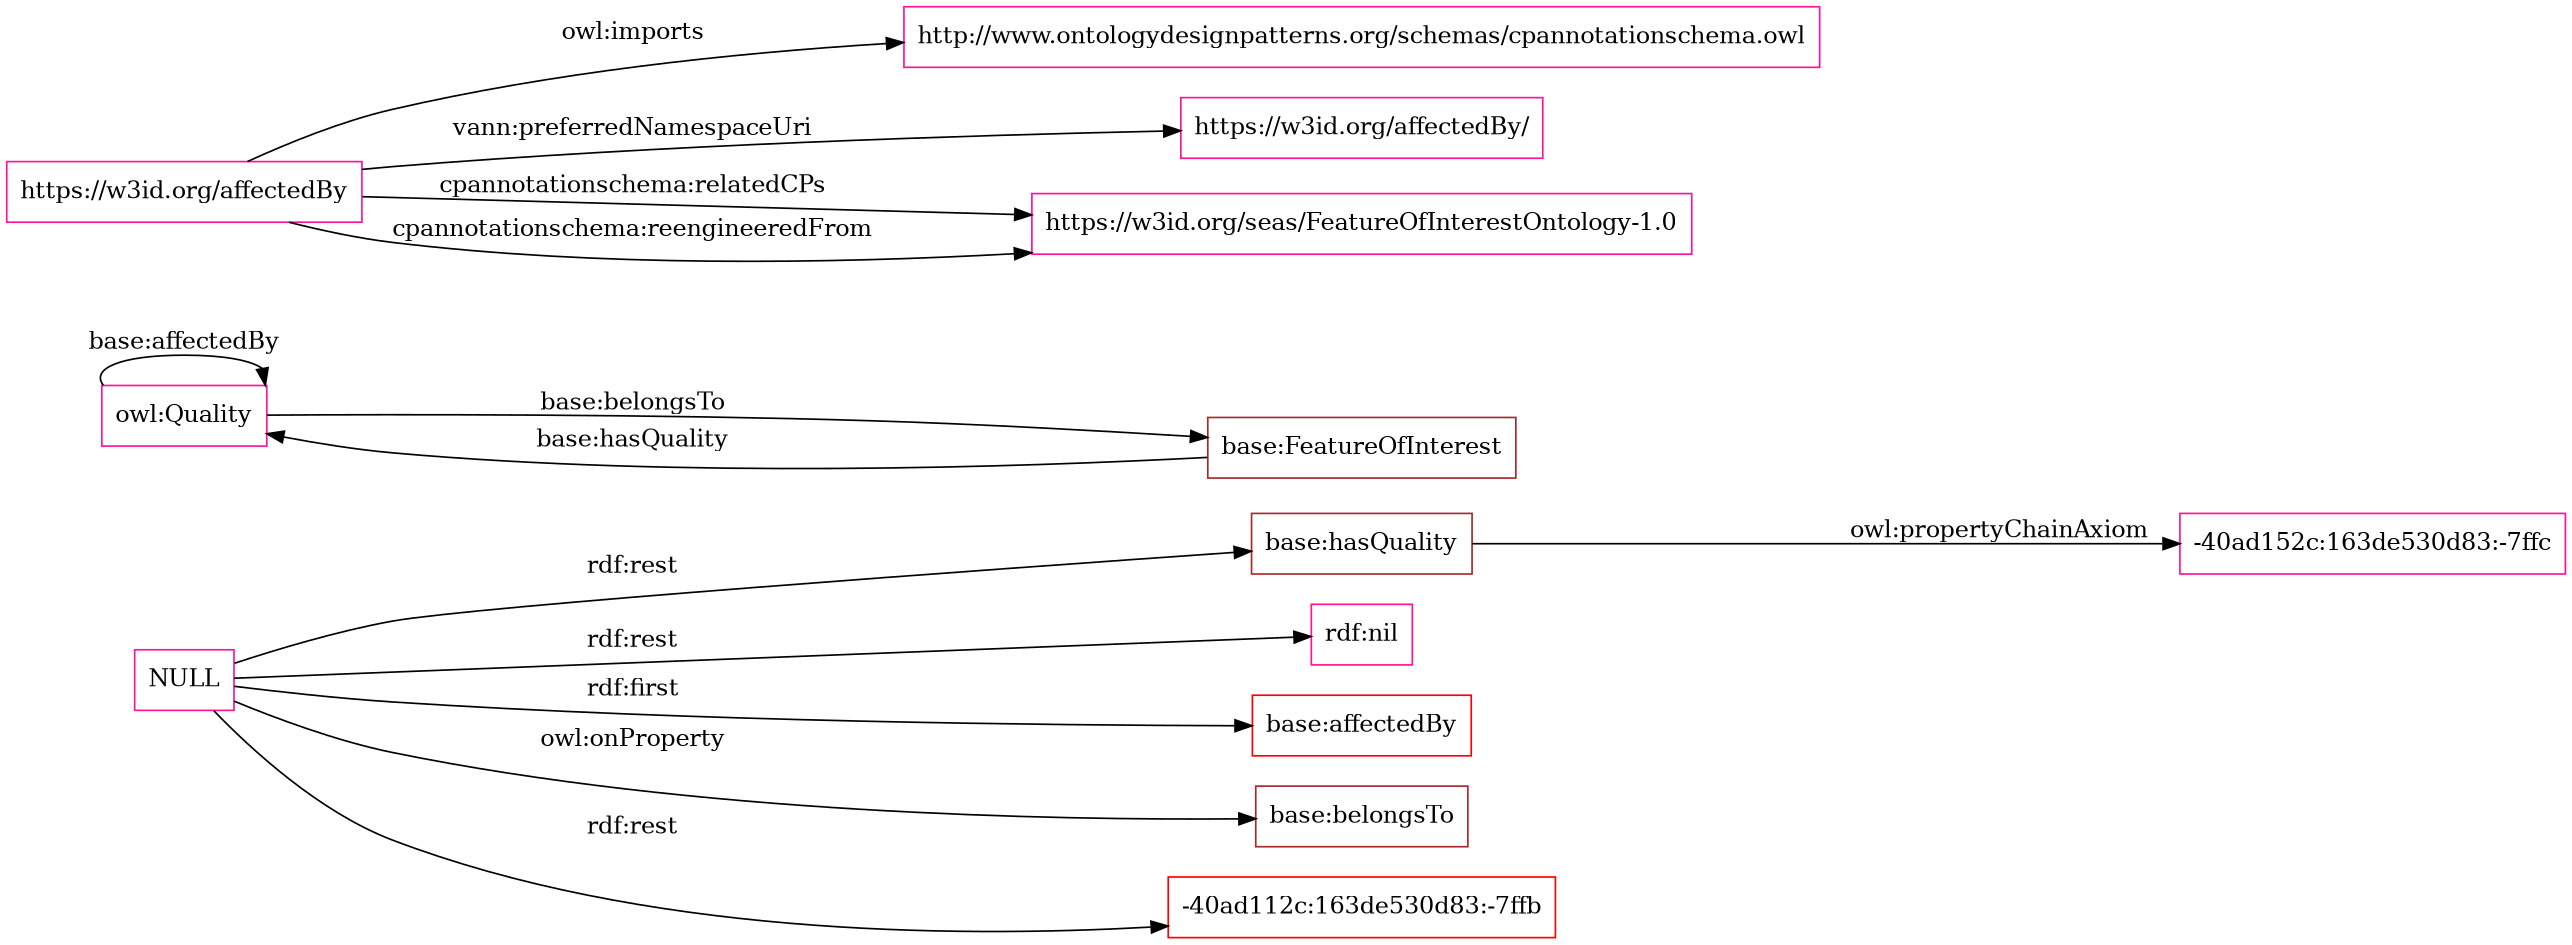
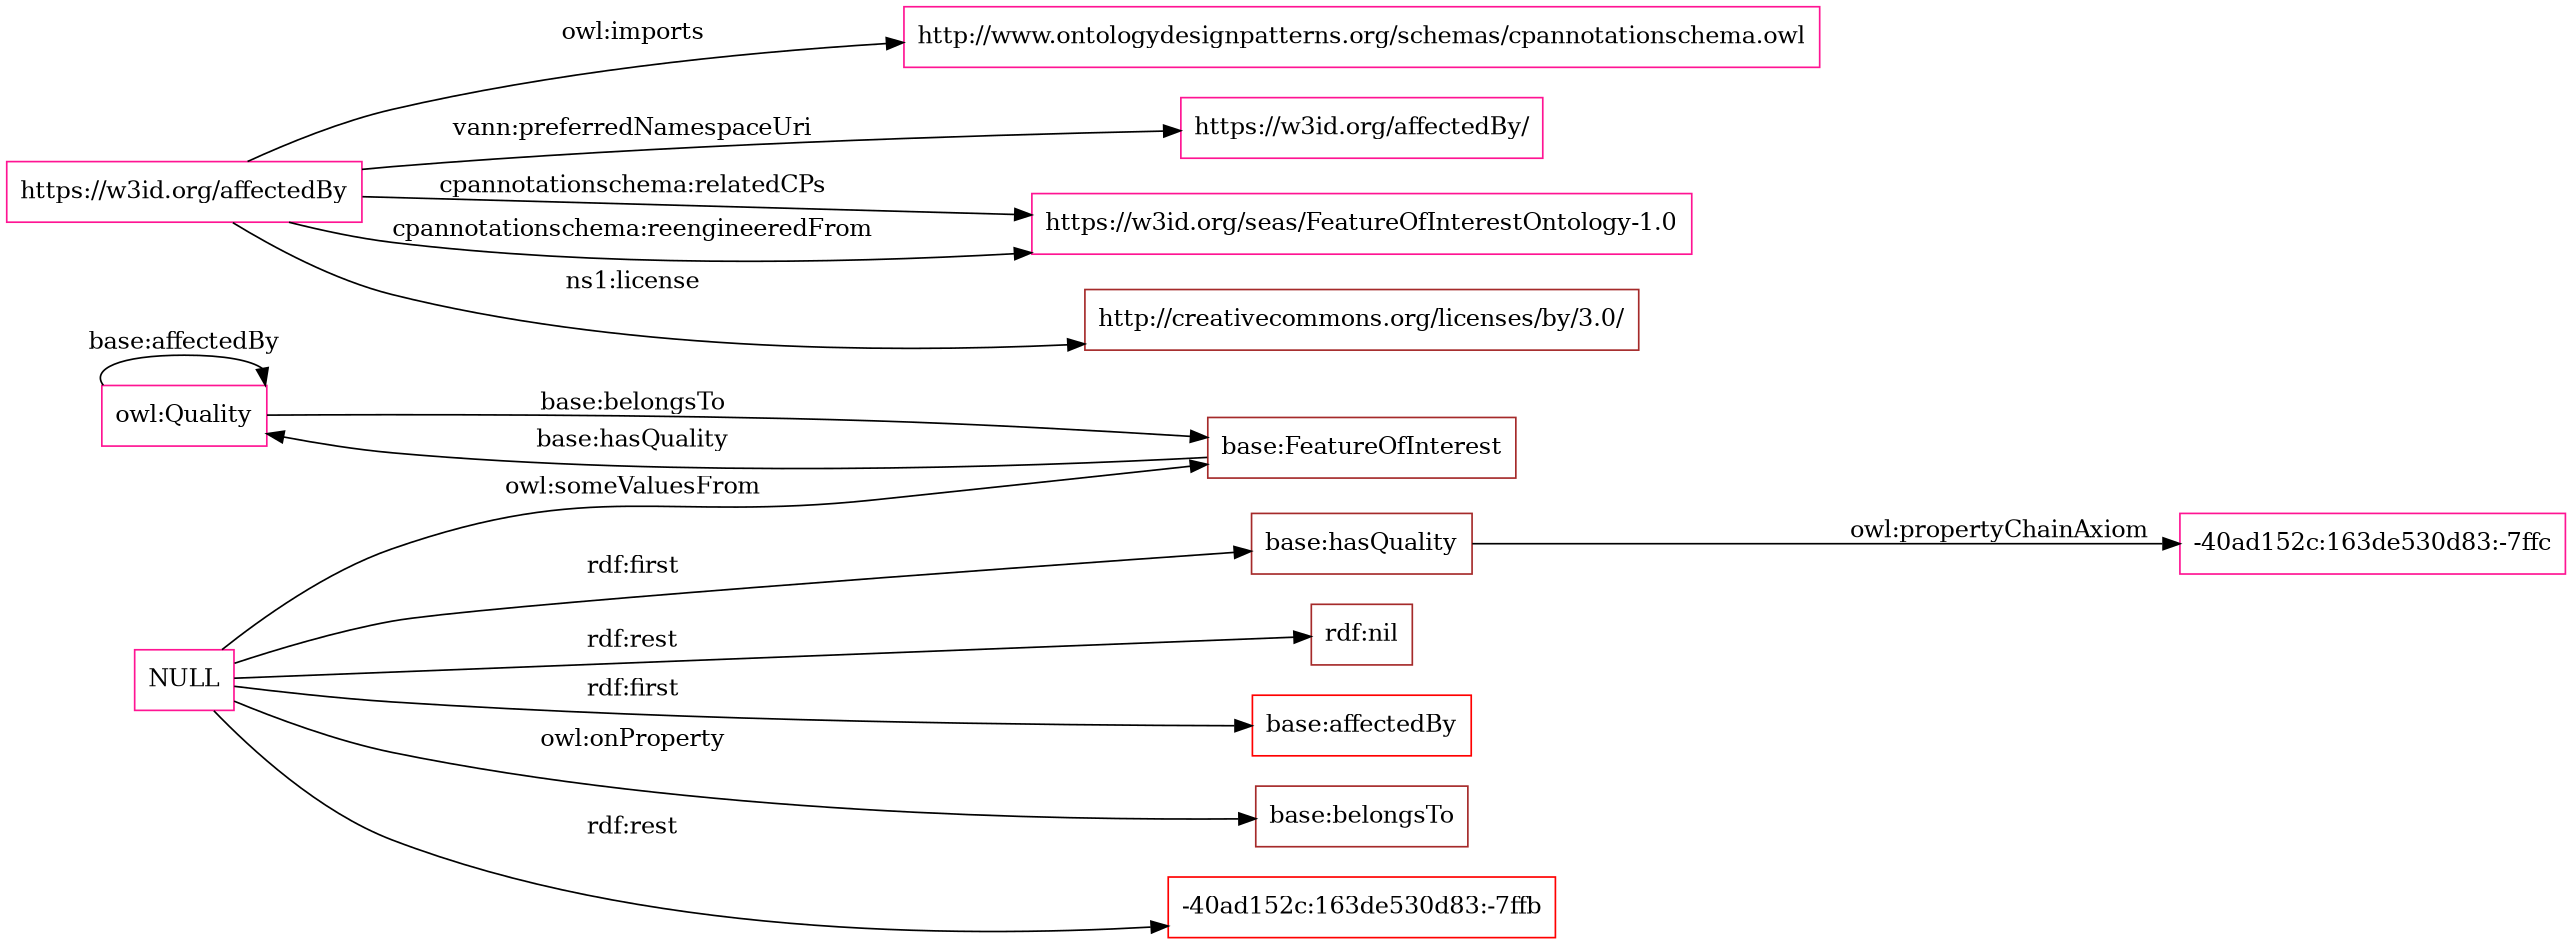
node "http://creativecommons.org/licenses/by/3.0/": added
edge "NULL" -> "base:FeatureOfInterest": added, label "owl:someValuesFrom"
edge "NULL" -> "base:hasQuality": label "rdf:rest" -> "rdf:first"
node "rdf:nil": color deeppink -> brown
node "-40ad112c:163de530d83:-7ffb": label "-40ad112c:163de530d83:-7ffb" -> "-40ad152c:163de530d83:-7ffb"
